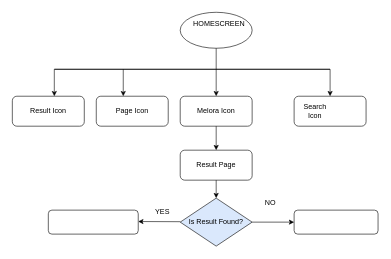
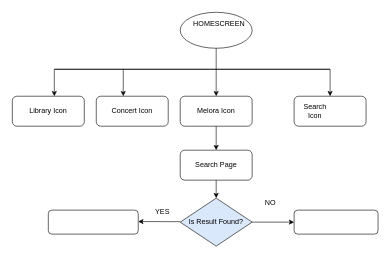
node "Result Icon": label "Result Icon" -> "Library Icon"
node "Page Icon": label "Page Icon" -> "Concert Icon"
node "Result Page": label "Result Page" -> "Search Page"
